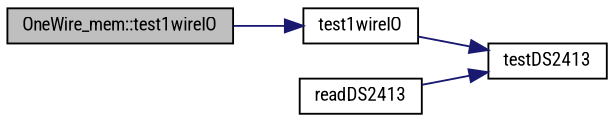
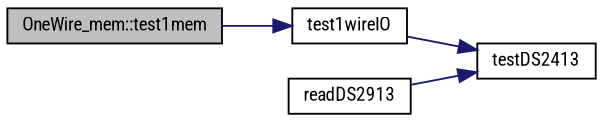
node "OneWire_mem::test1wireIO": label "OneWire_mem::test1wireIO" -> "OneWire_mem::test1mem"
node "readDS2413": label "readDS2413" -> "readDS2913"
